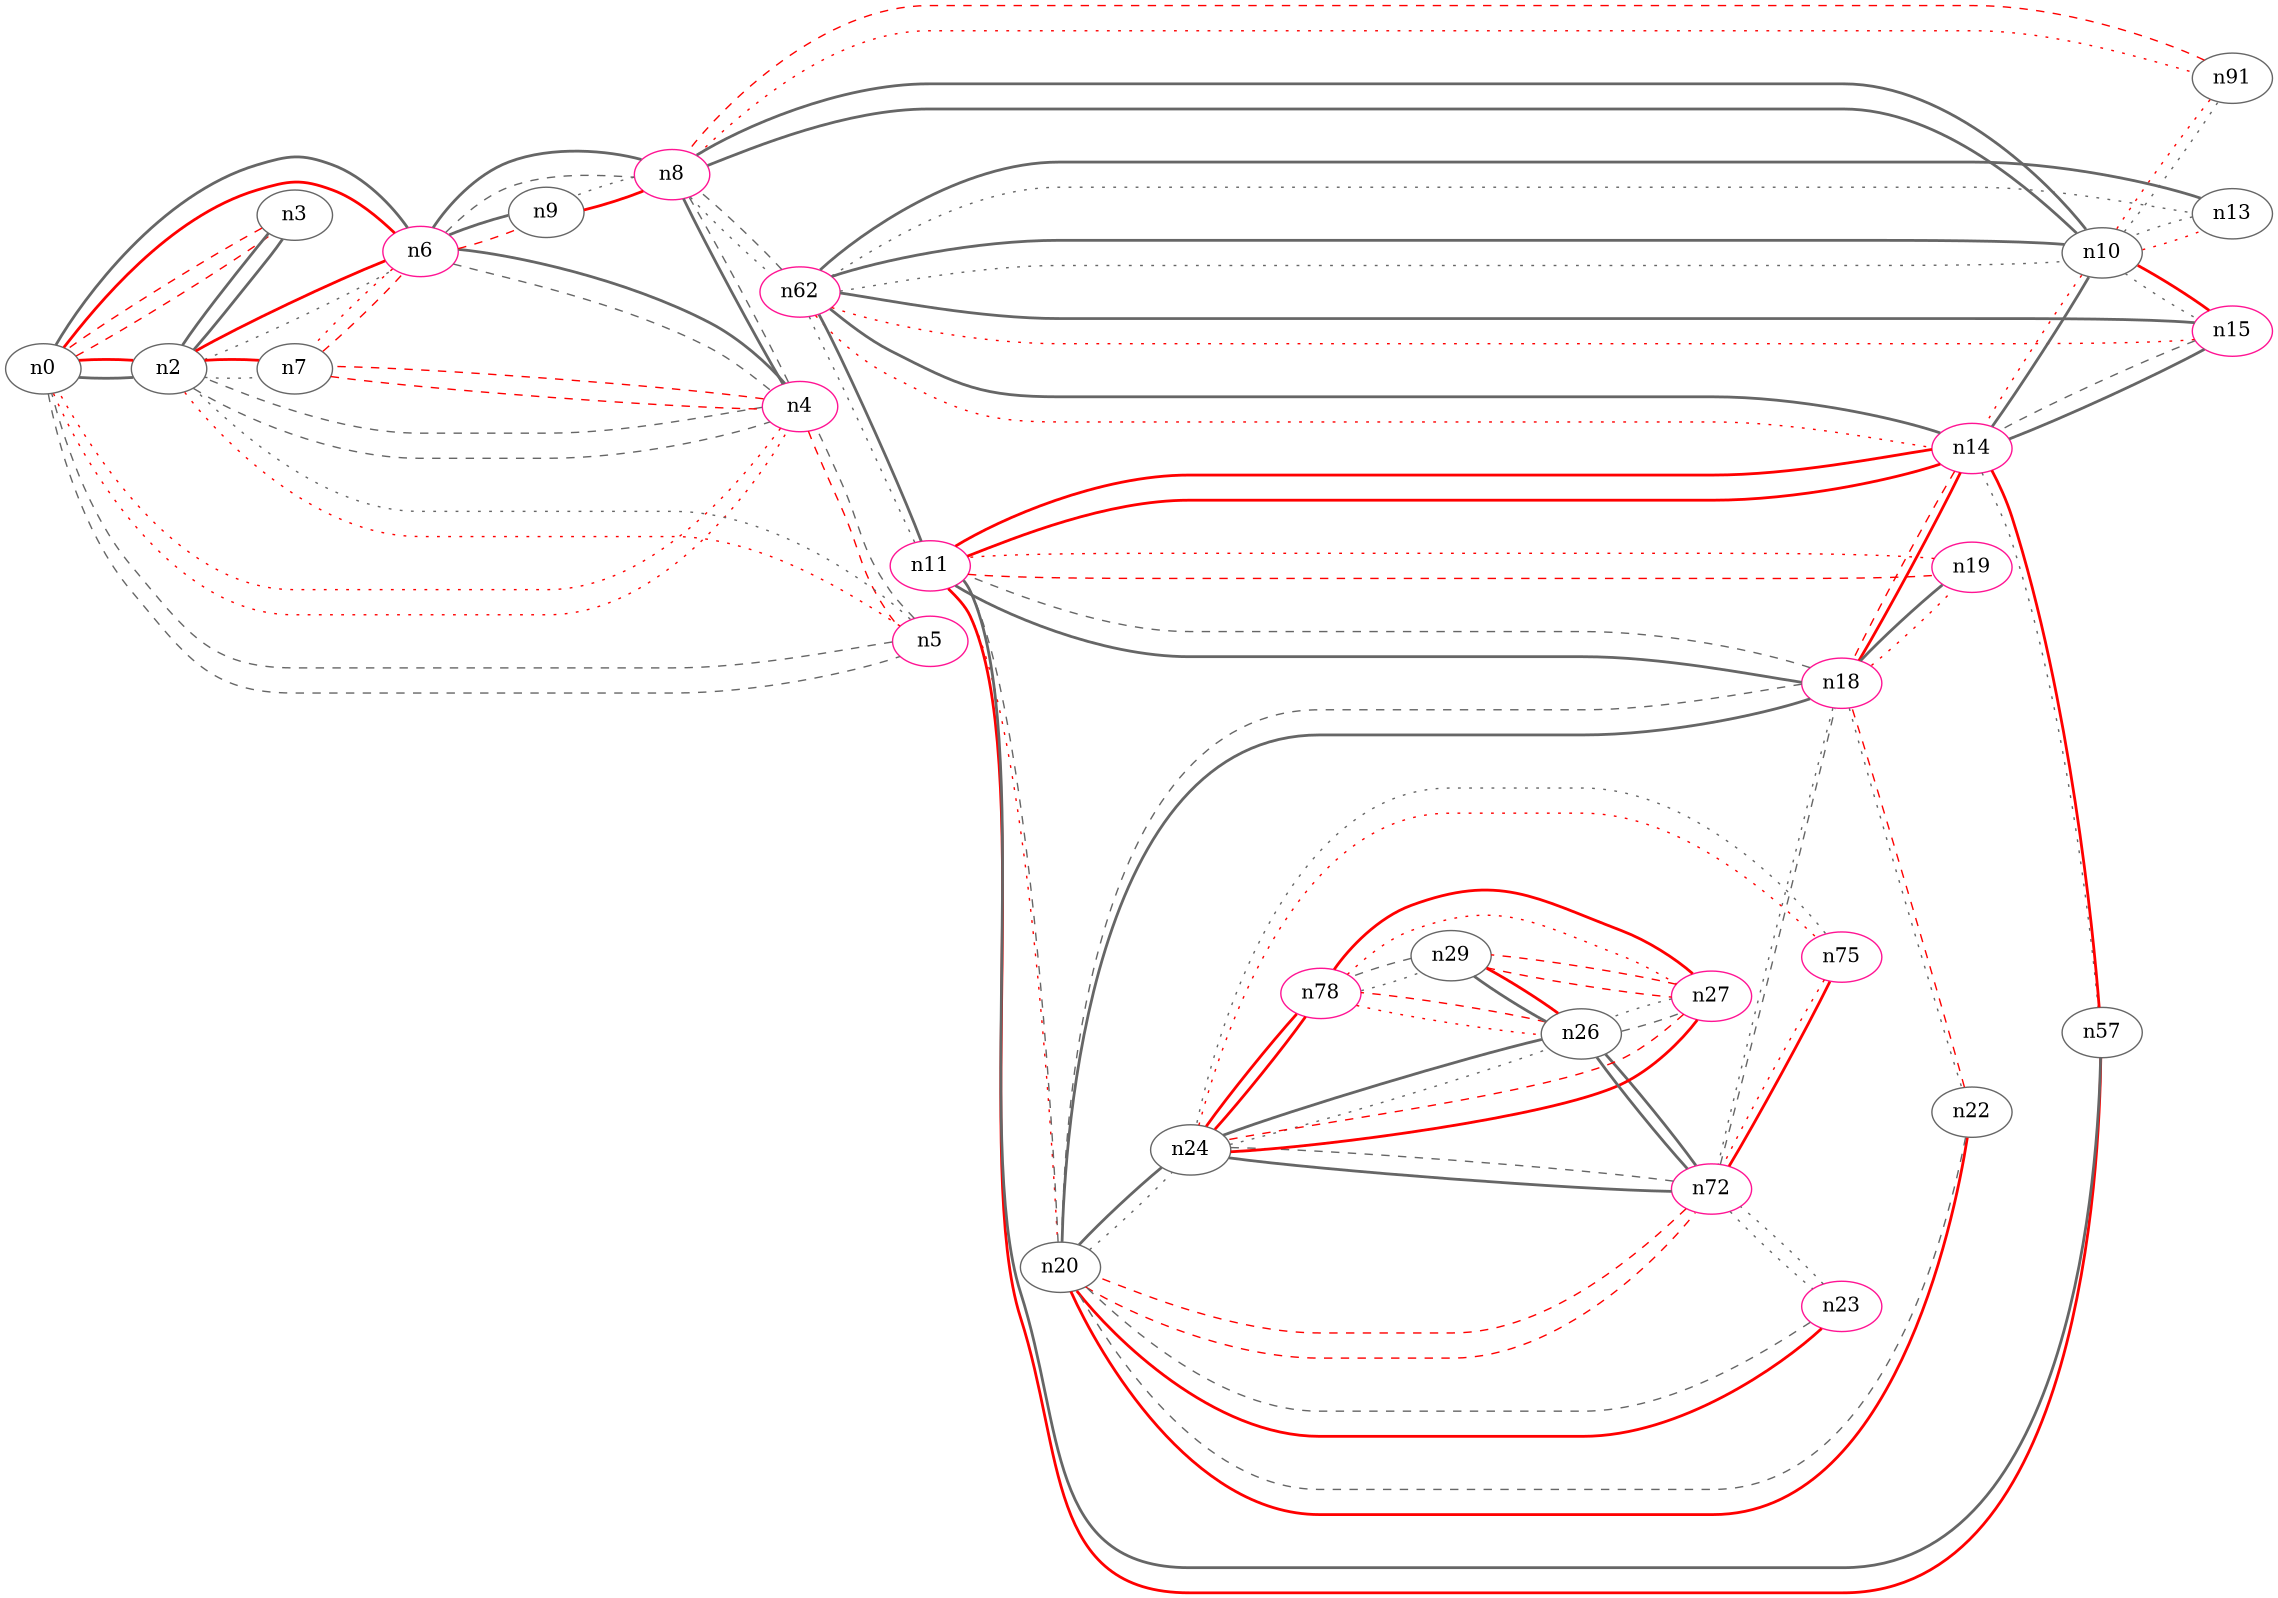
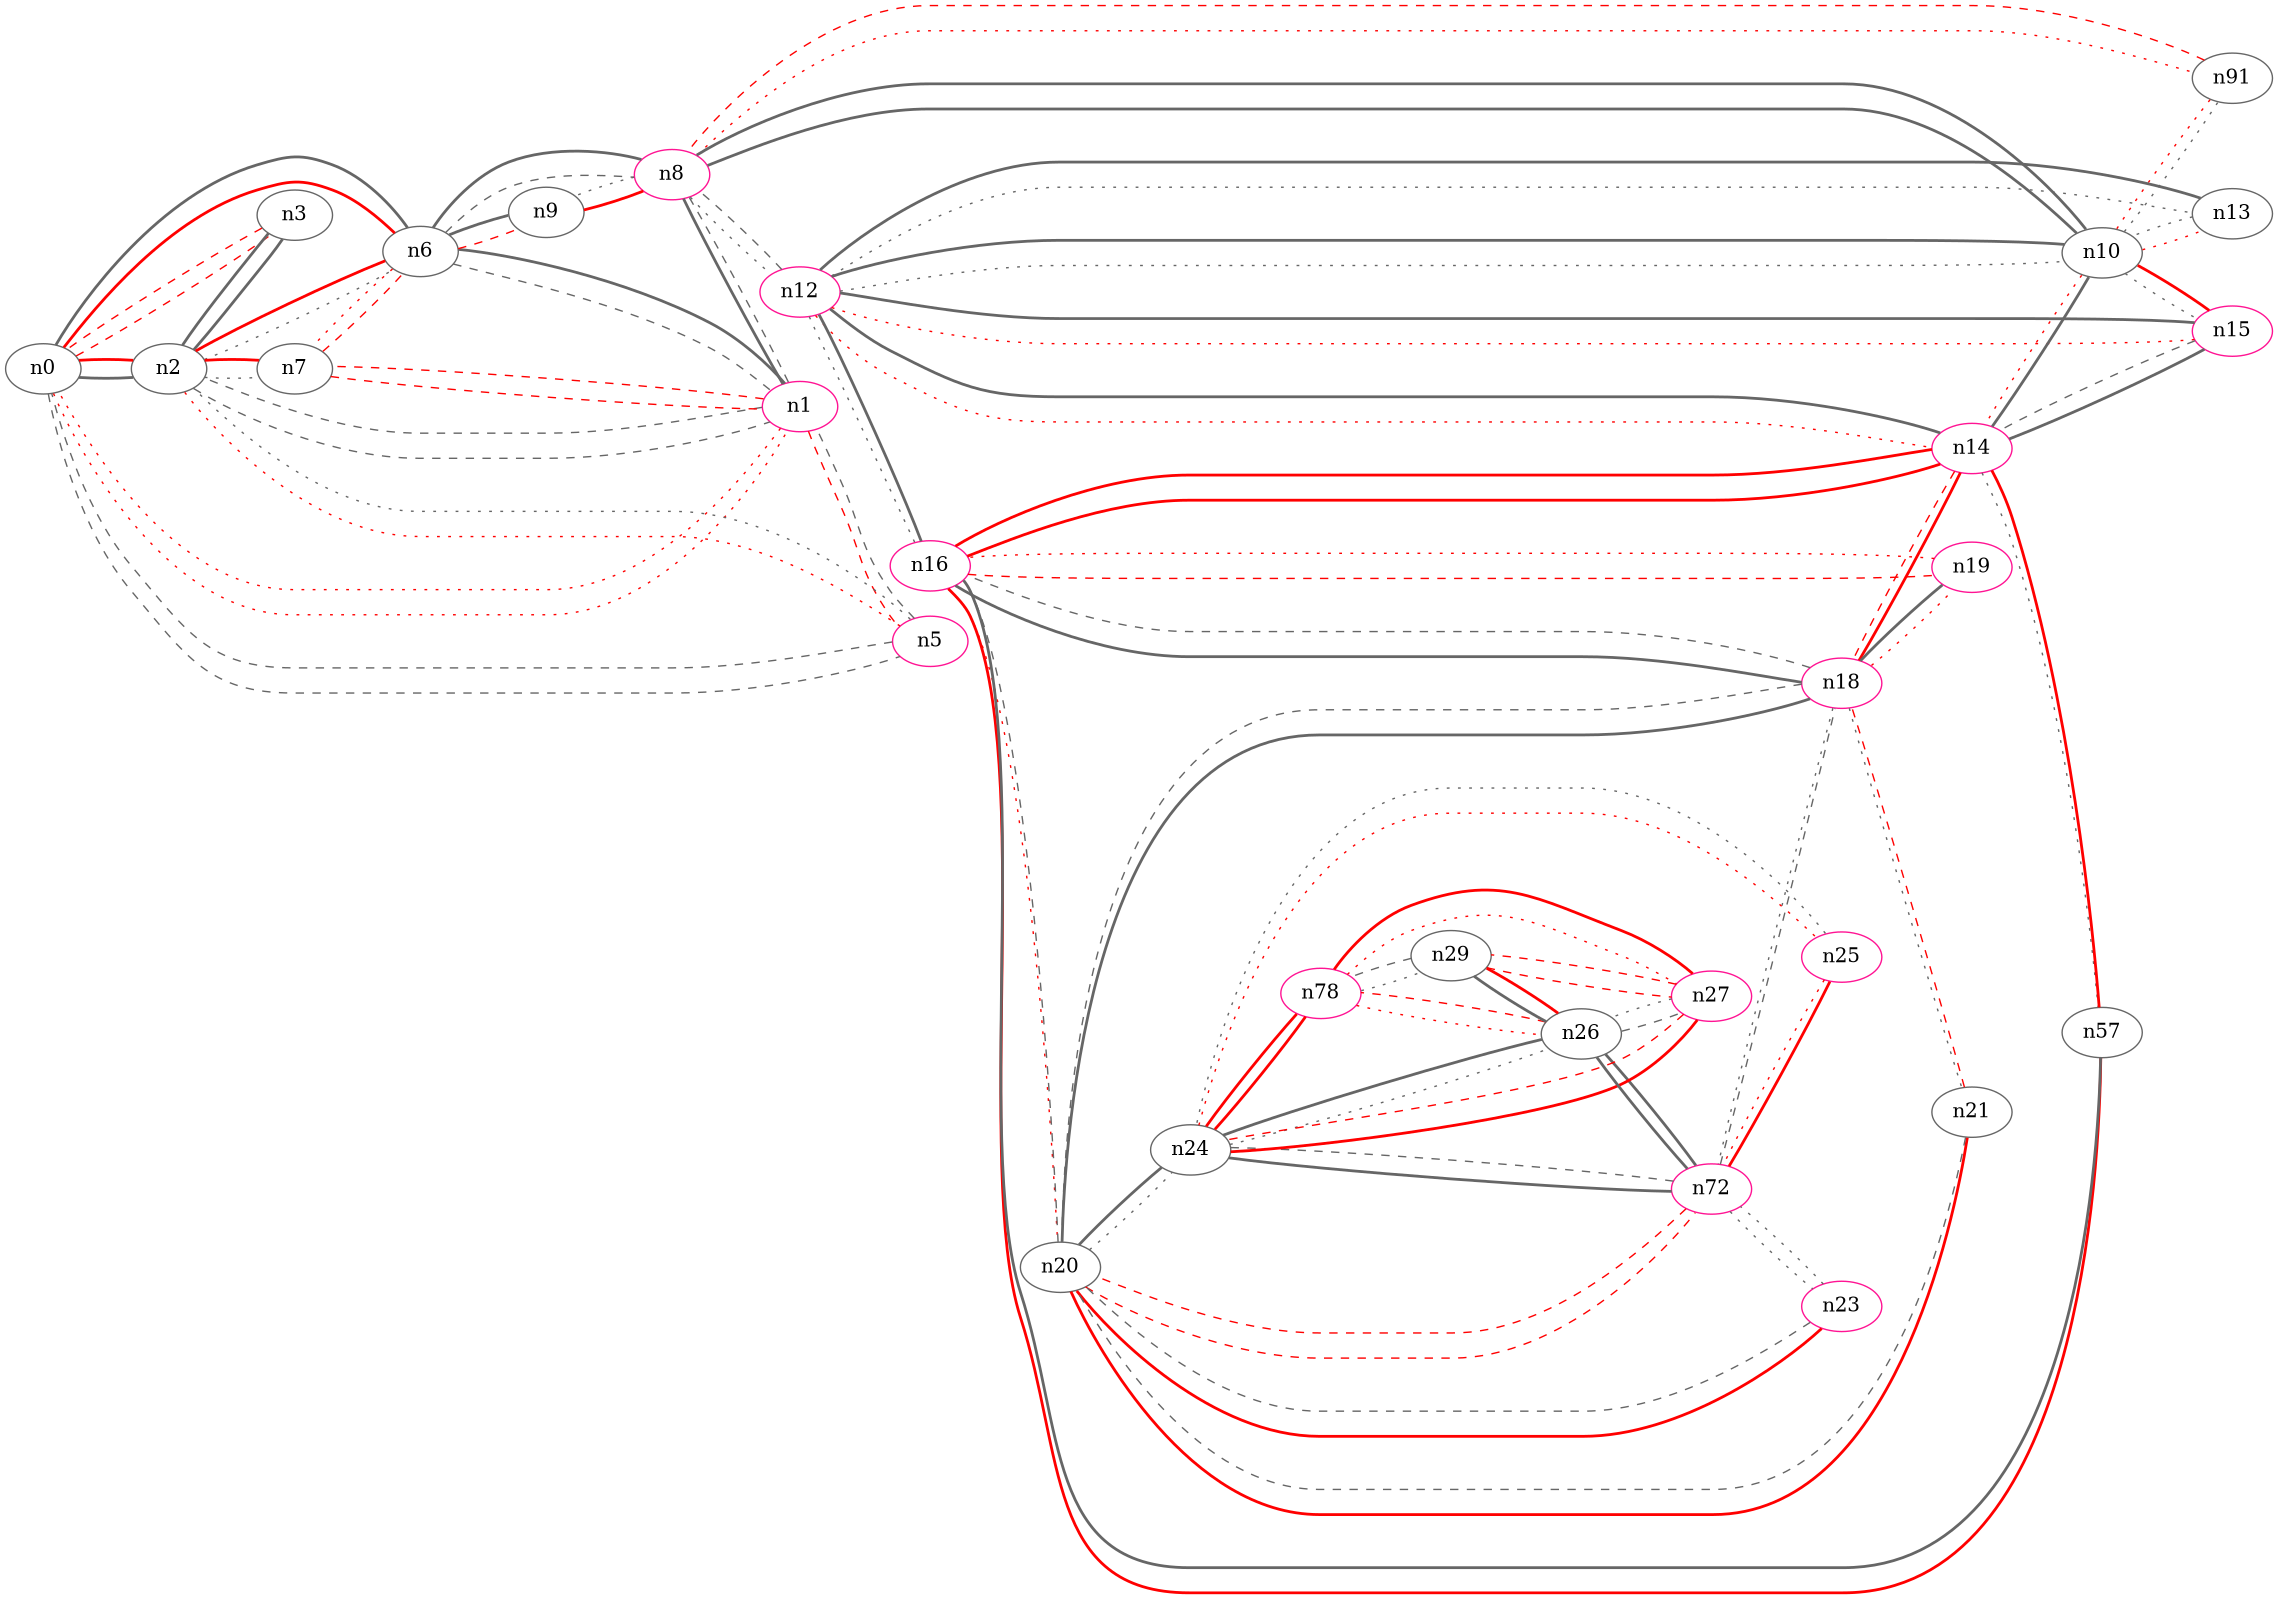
node "n6": color deeppink -> gray40
node "n62": label "n62" -> "n12"
node "n4": label "n4" -> "n1"
node "n11": label "n11" -> "n16"
node "n75": label "n75" -> "n25"
node "n22": label "n22" -> "n21"
